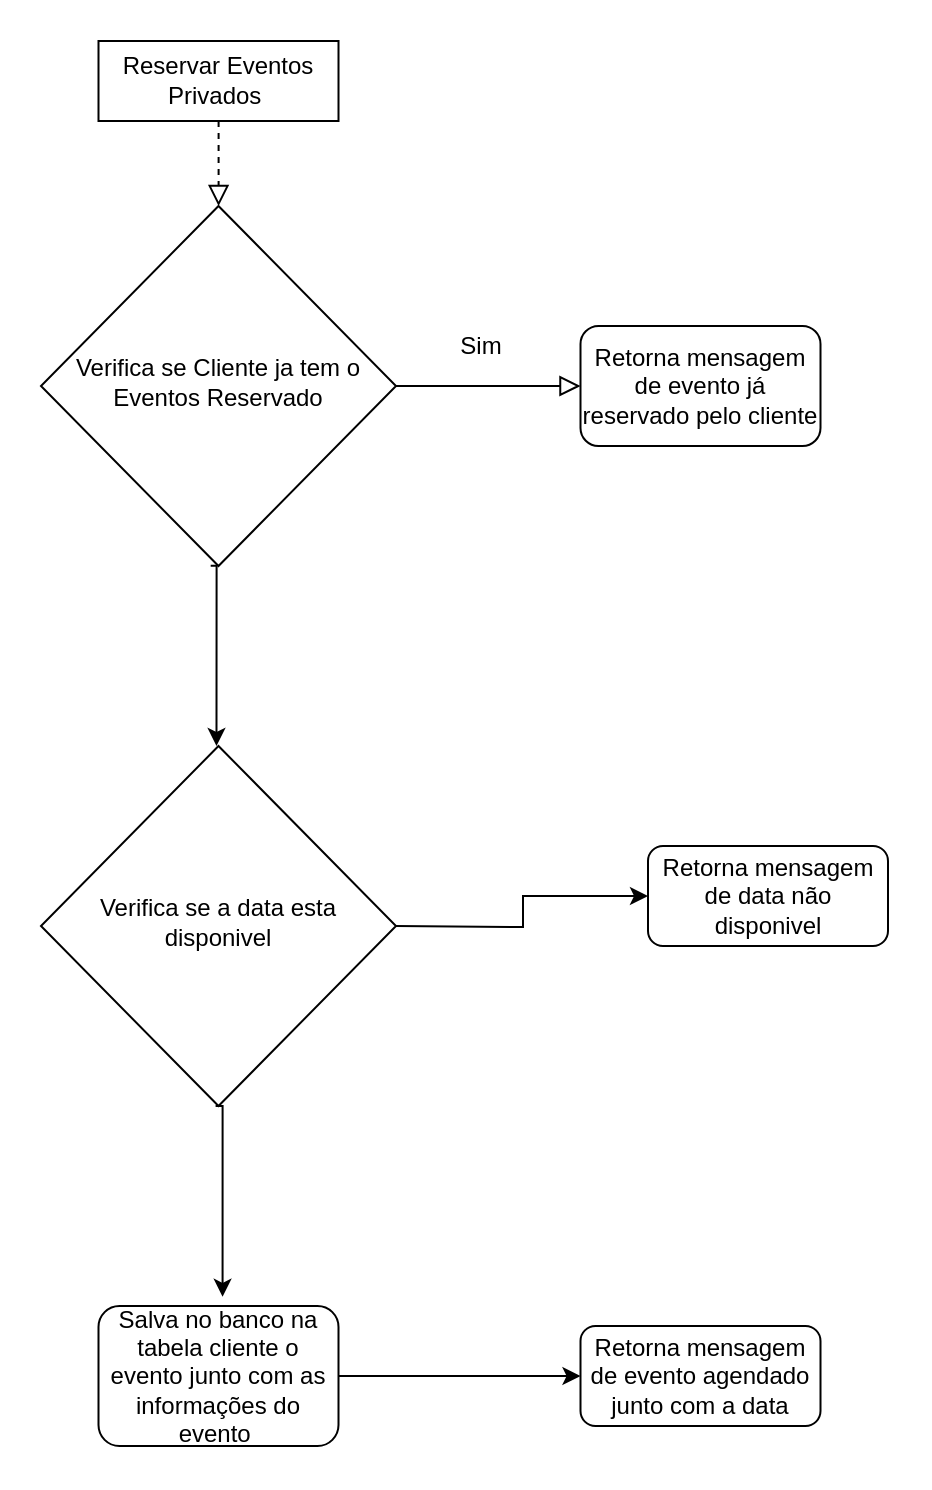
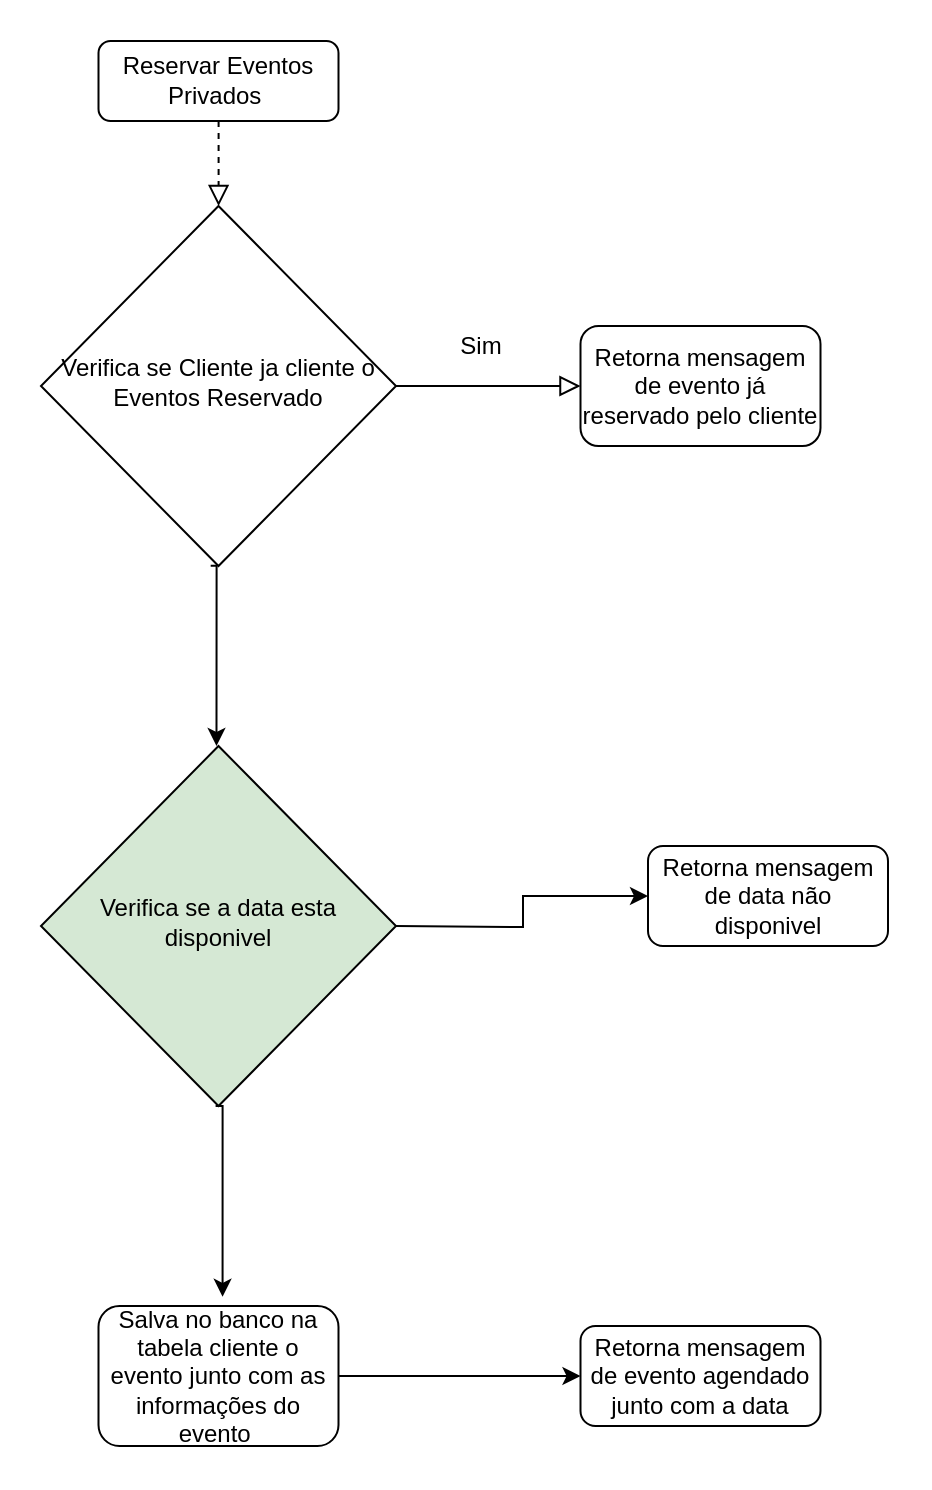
node "Reservar Eventos Privados": shape rectangle -> rounded rectangle
node "Verifica se Cliente ja tem o Eventos Reservado": label "Verifica se Cliente ja tem o Eventos Reservado" -> "Verifica se Cliente ja cliente o Eventos Reservado"
node "Verifica se a data esta disponivel": fillcolor #ffffff -> #d5e8d4
